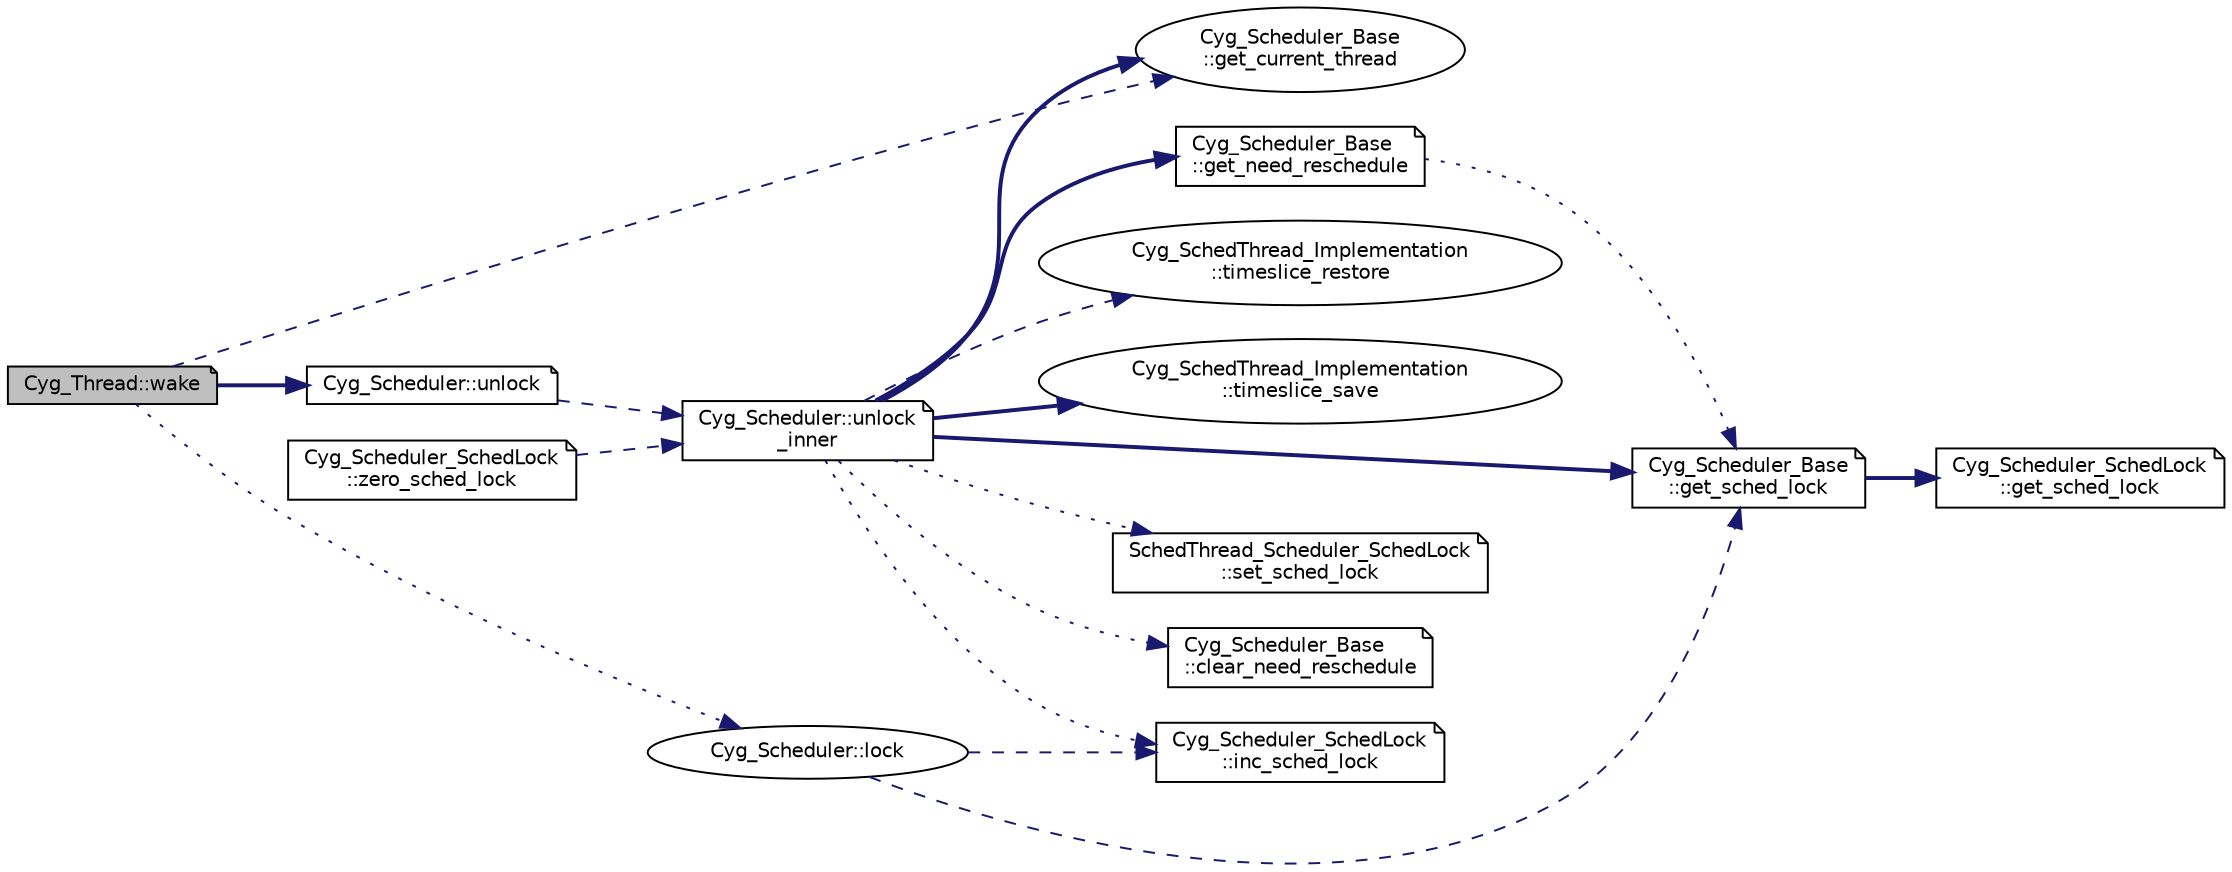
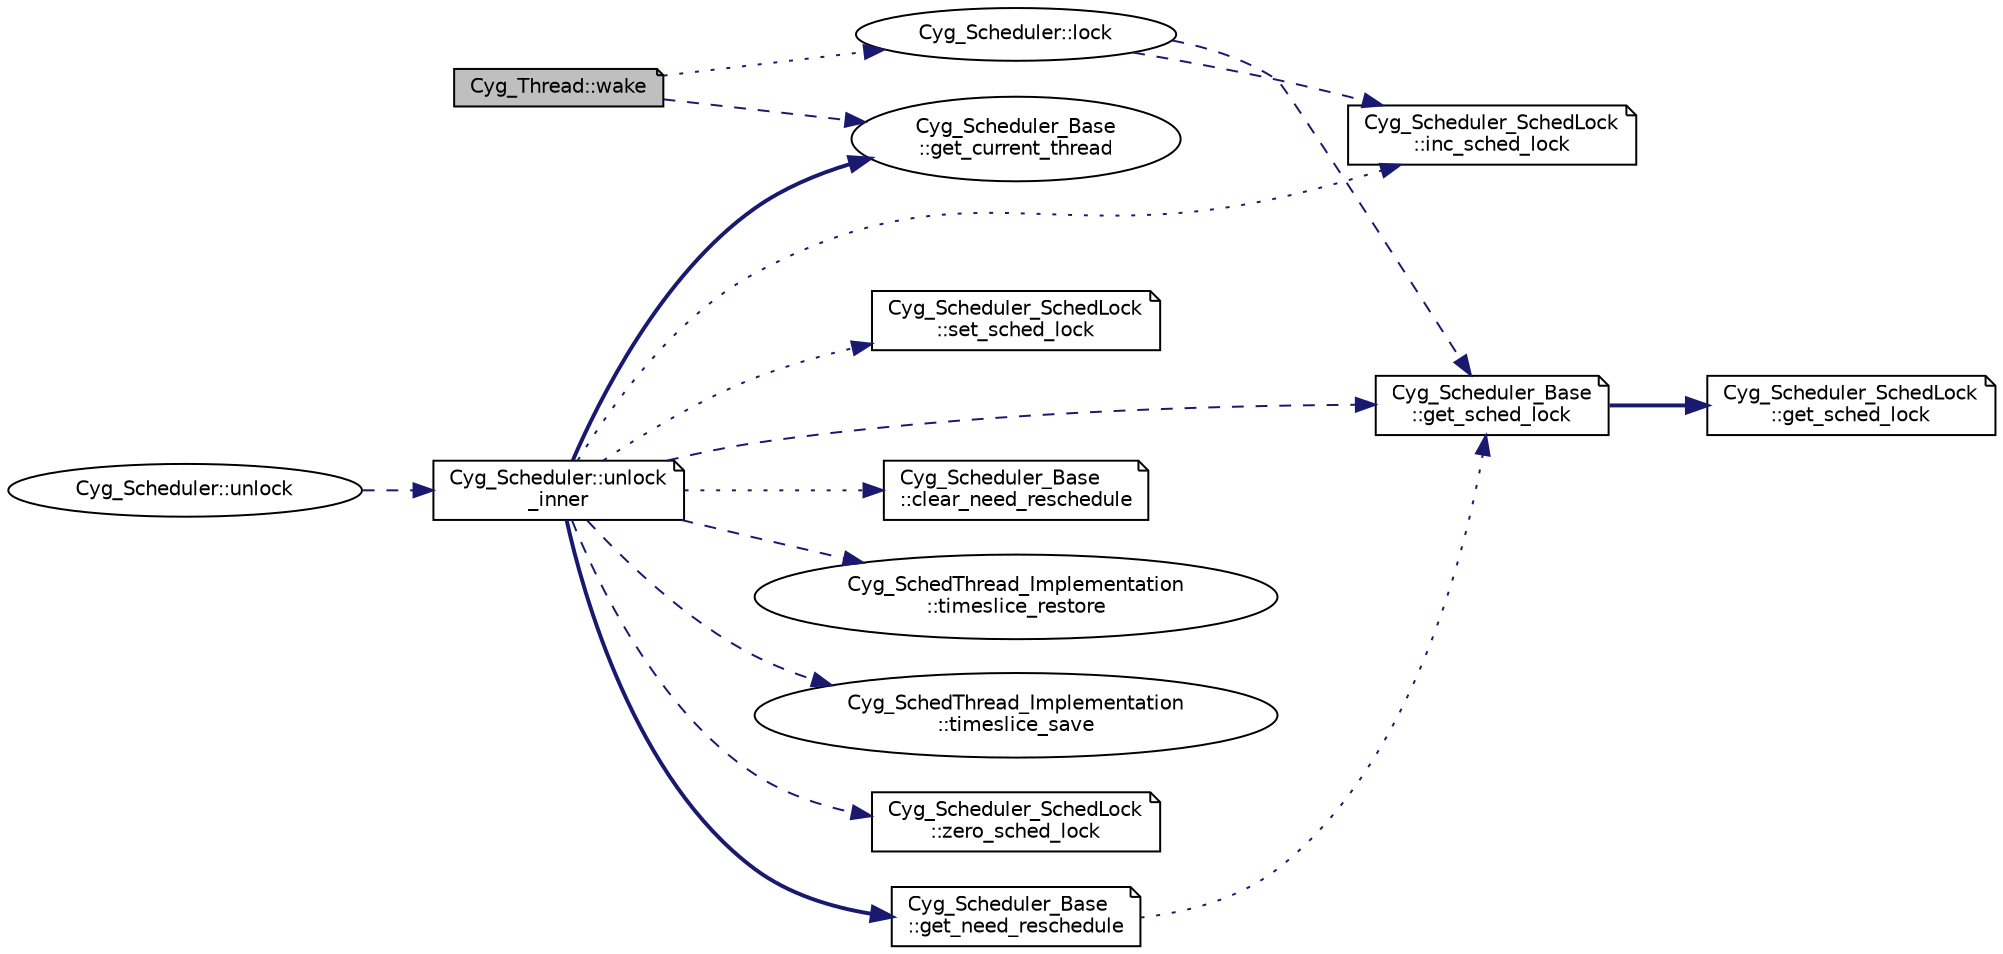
edge "Cyg_Thread::wake" -> "Cyg_Scheduler::unlock": removed
node "Cyg_Scheduler::unlock": shape note -> ellipse
edge "Cyg_Scheduler::unlock _inner" -> "Cyg_SchedThread_Implementation ::timeslice_save": style bold -> dashed
edge "Cyg_Scheduler_SchedLock ::zero_sched_lock" -> "Cyg_Scheduler::unlock _inner": reversed
edge "Cyg_Scheduler::unlock _inner" -> "Cyg_Scheduler_Base ::get_sched_lock": style bold -> dashed
node "SchedThread_Scheduler_SchedLock ::set_sched_lock": label "SchedThread_Scheduler_SchedLock ::set_sched_lock" -> "Cyg_Scheduler_SchedLock ::set_sched_lock"
